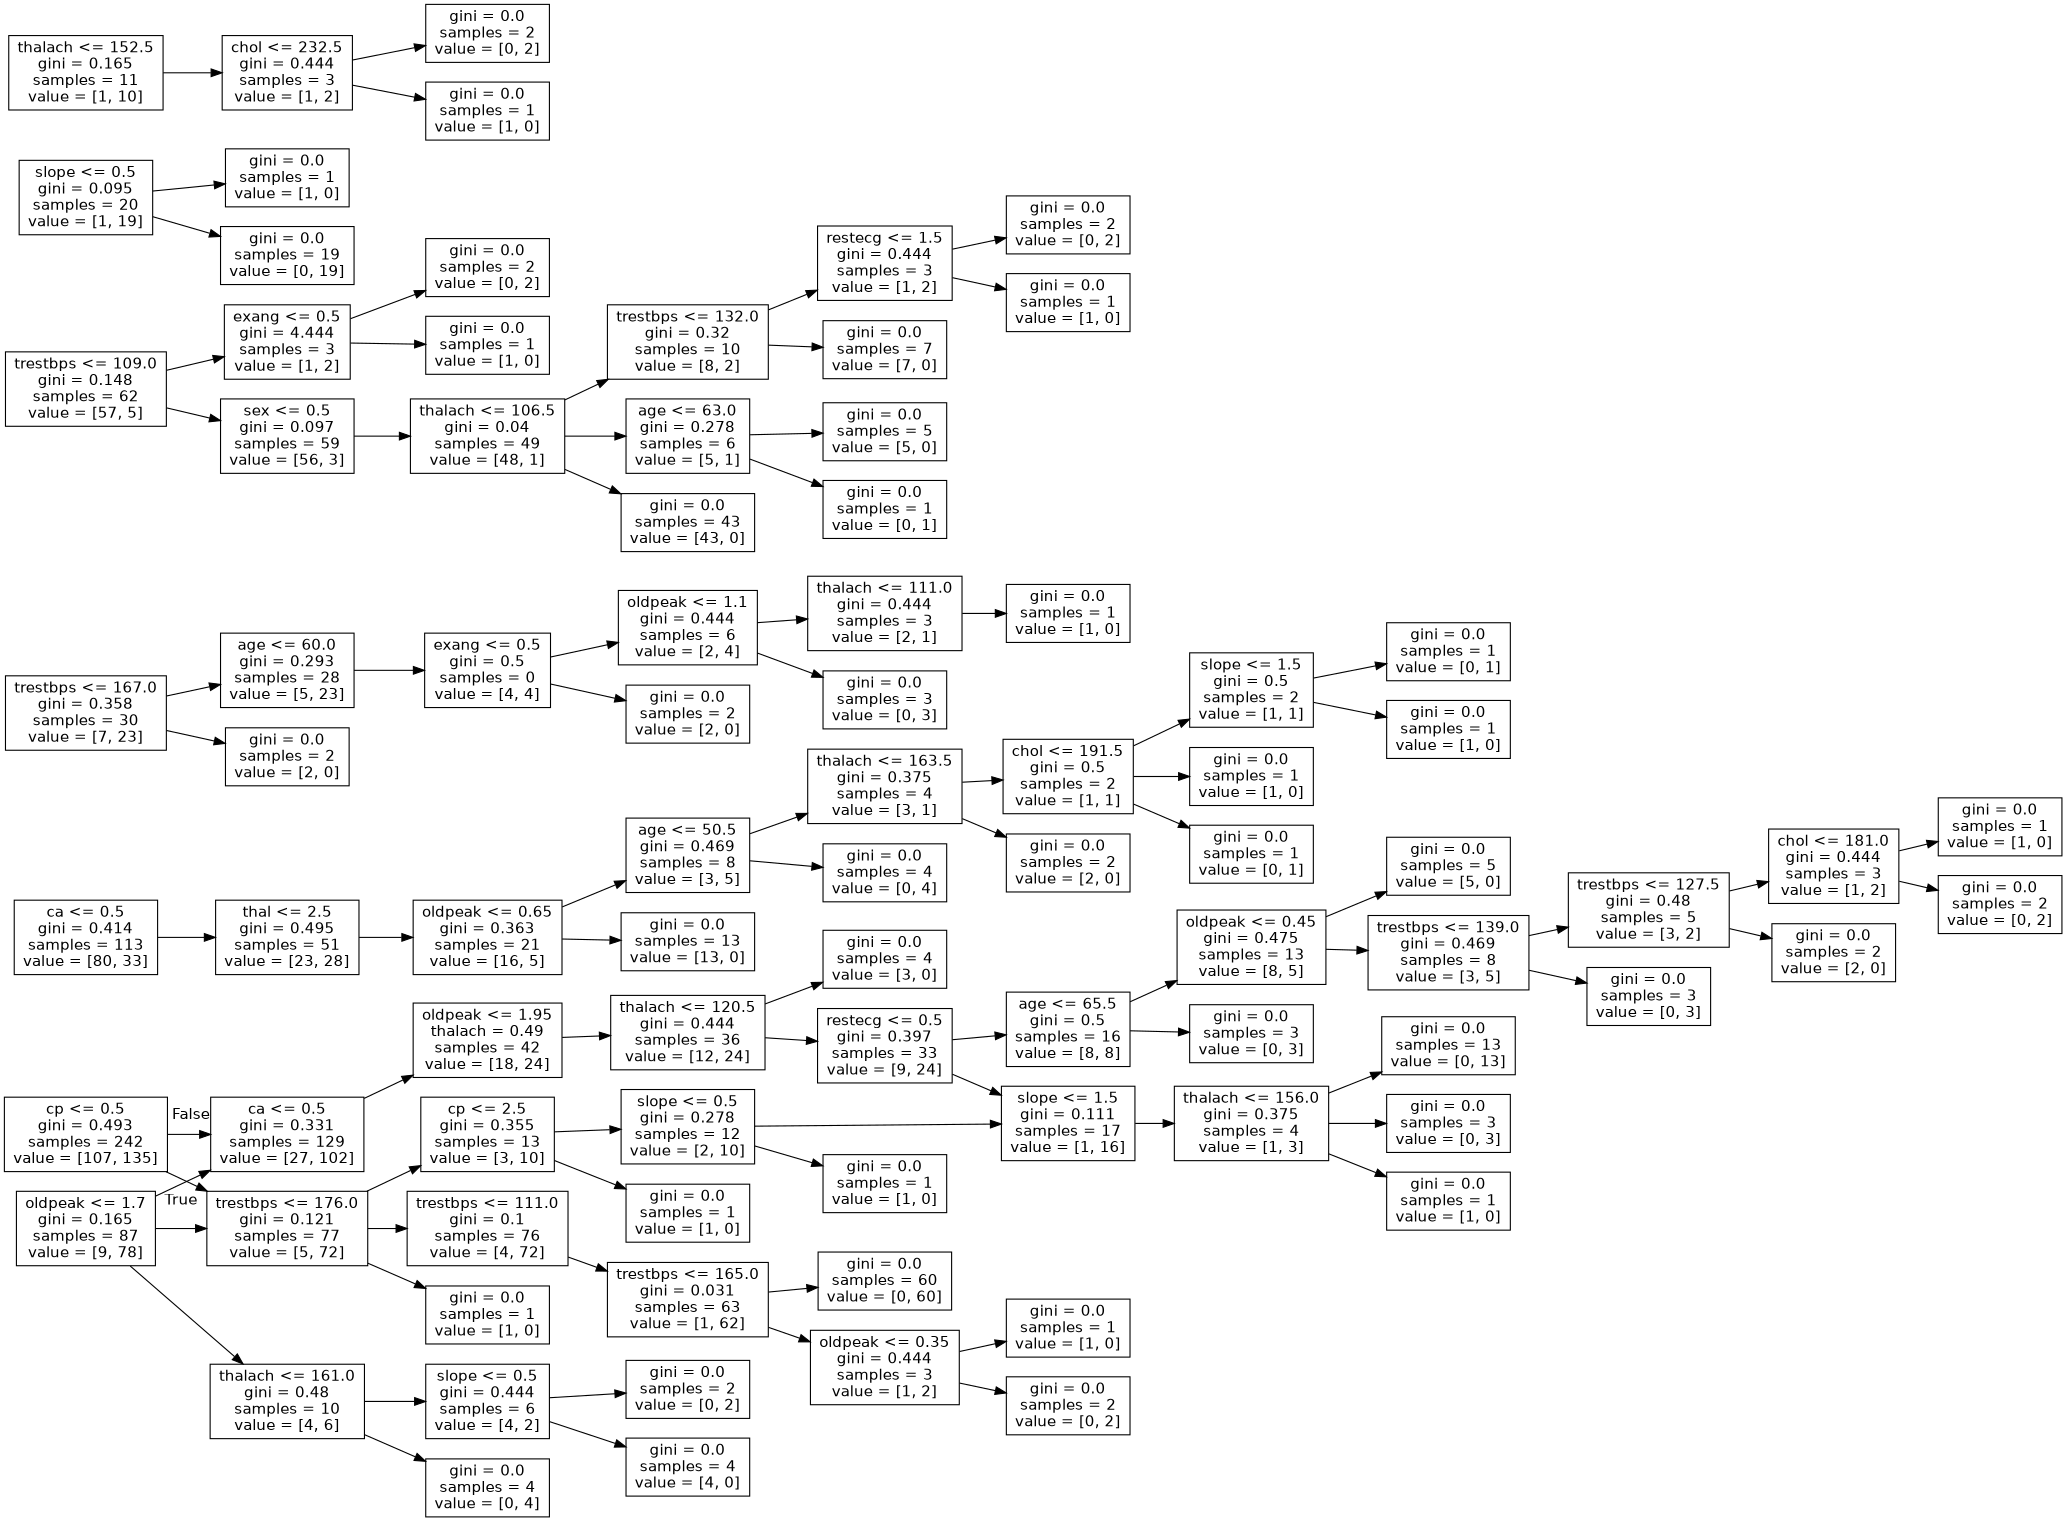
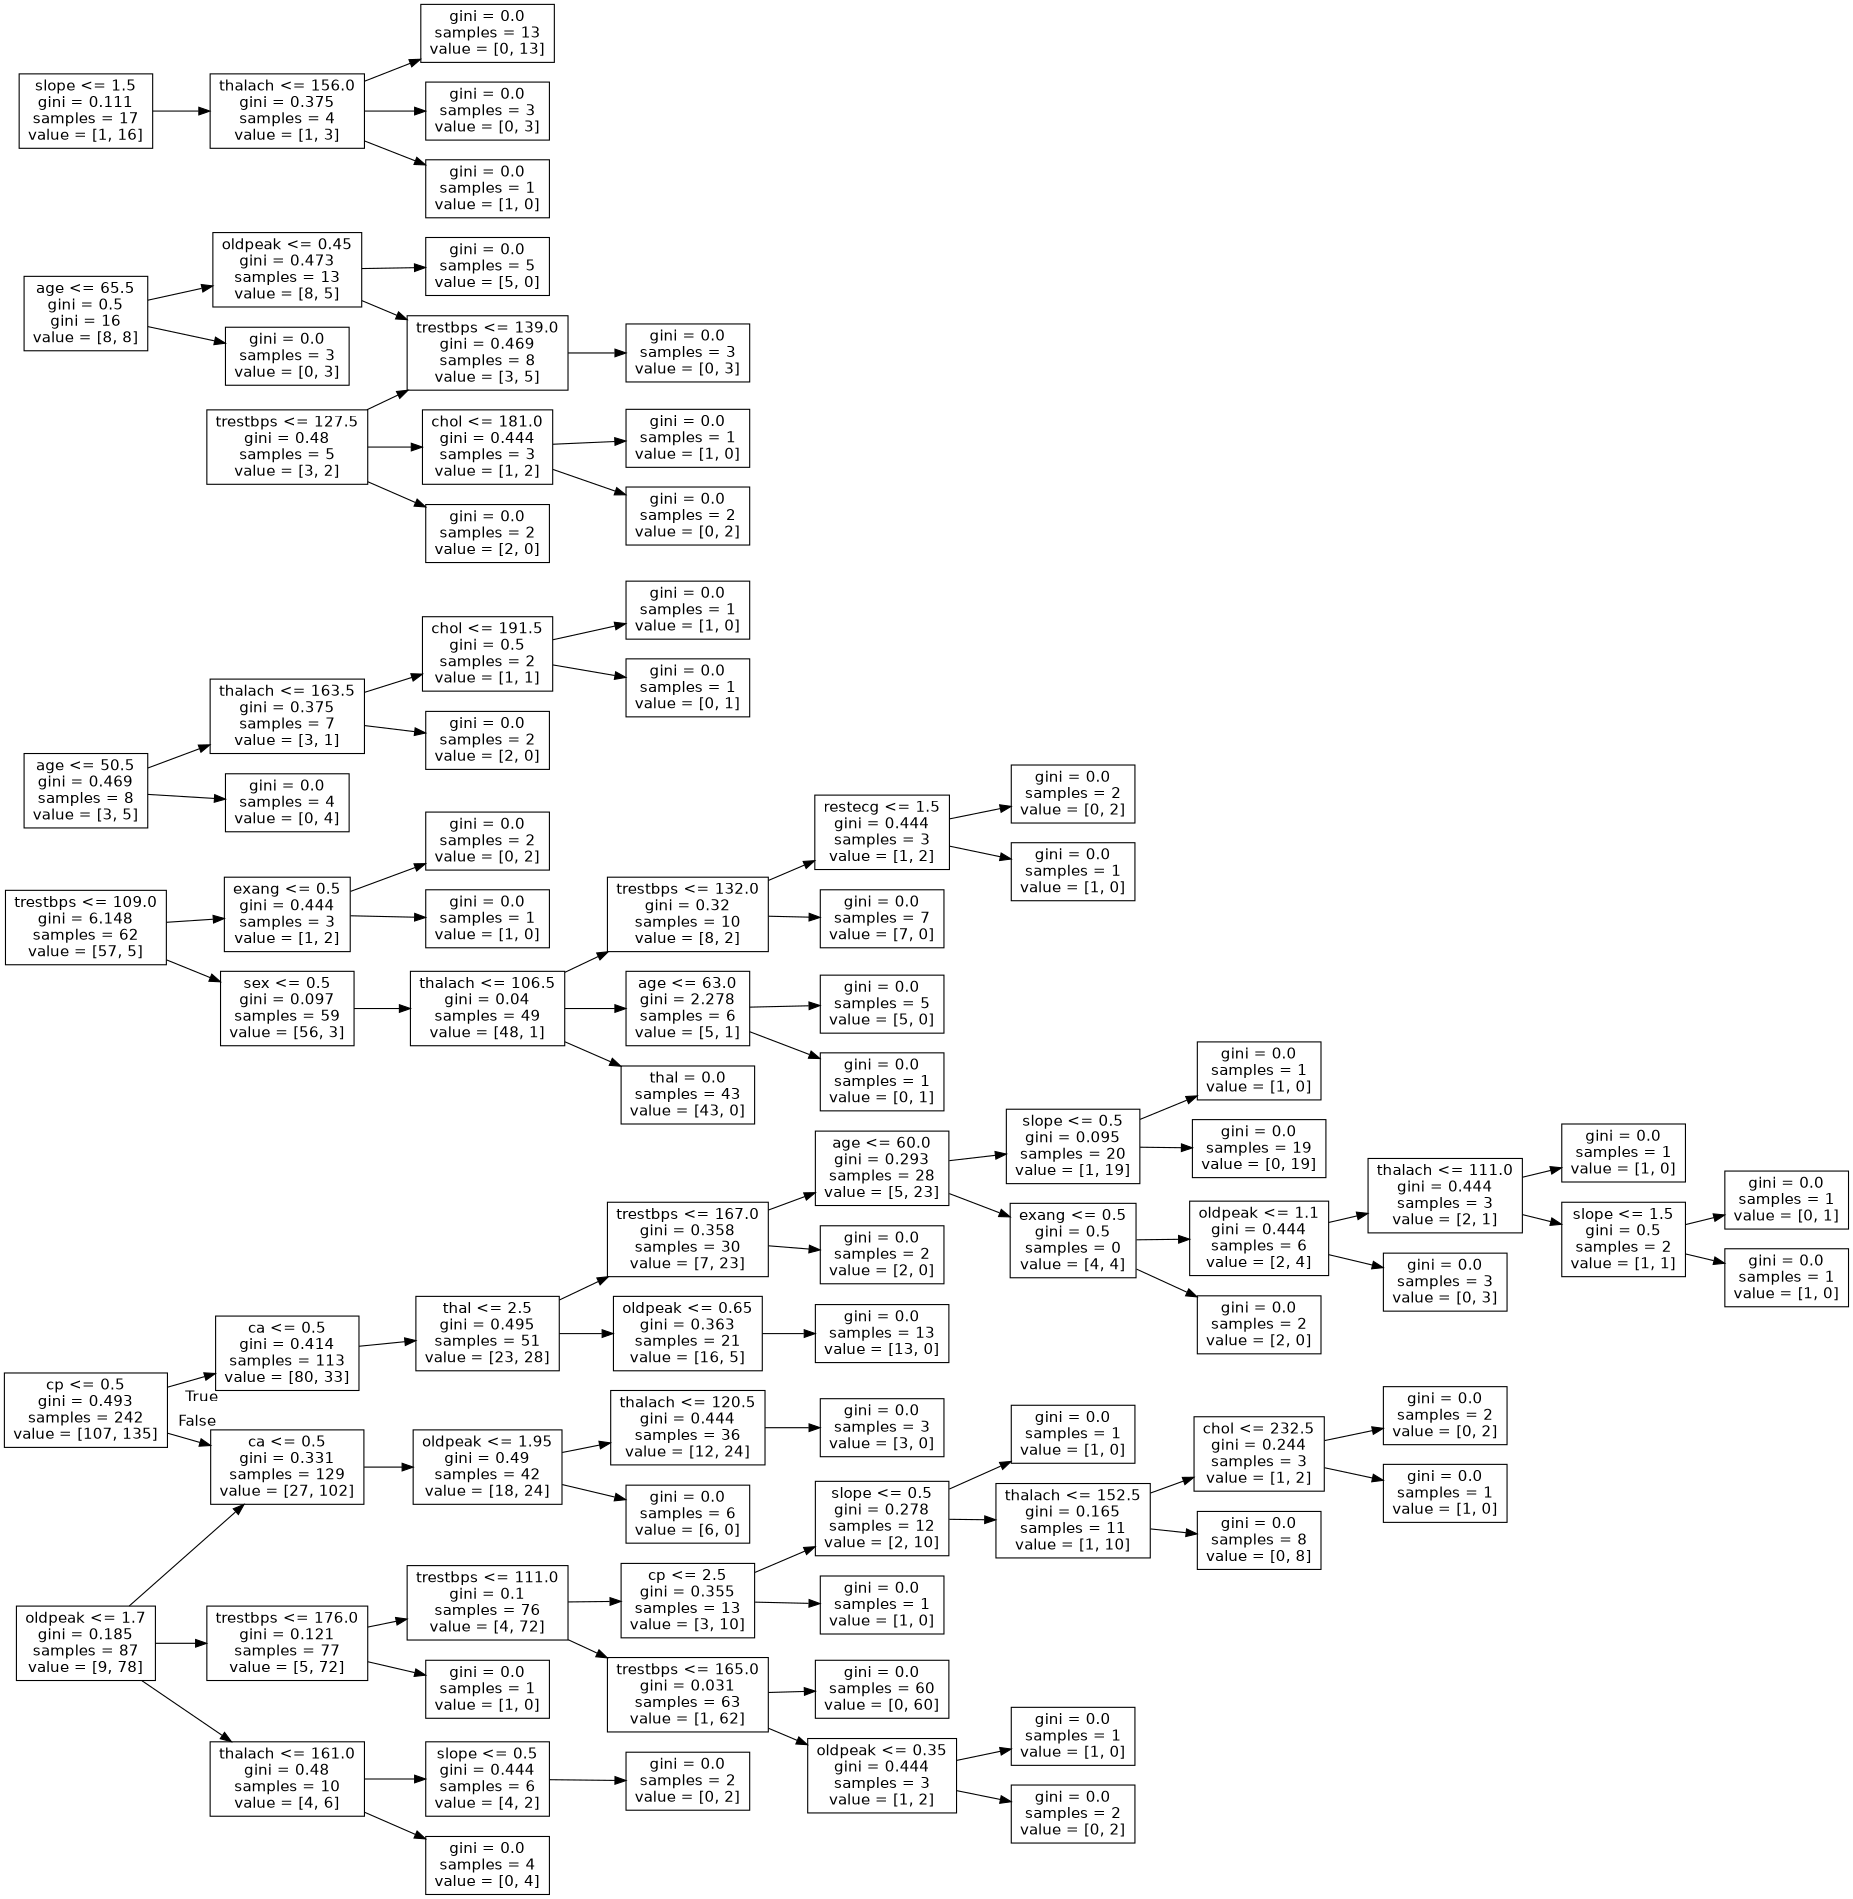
node "chol <= 232.5 gini = 0.444 samples = 3 value = [1, 2]": label "chol <= 232.5 gini = 0.444 samples = 3 value = [1, 2]" -> "chol <= 232.5 gini = 0.244 samples = 3 value = [1, 2]"
node "exang <= 0.5 gini = 4.444 samples = 3 value = [1, 2]": label "exang <= 0.5 gini = 4.444 samples = 3 value = [1, 2]" -> "exang <= 0.5 gini = 0.444 samples = 3 value = [1, 2]"
node "trestbps <= 109.0 gini = 0.148 samples = 62 value = [57, 5]": label "trestbps <= 109.0 gini = 0.148 samples = 62 value = [57, 5]" -> "trestbps <= 109.0 gini = 6.148 samples = 62 value = [57, 5]"
node "age <= 63.0 gini = 0.278 samples = 6 value = [5, 1]": label "age <= 63.0 gini = 0.278 samples = 6 value = [5, 1]" -> "age <= 63.0 gini = 2.278 samples = 6 value = [5, 1]"
node "gini = 0.0 samples = 43 value = [43, 0]": label "gini = 0.0 samples = 43 value = [43, 0]" -> "thal = 0.0 samples = 43 value = [43, 0]"
edge "chol <= 191.5 gini = 0.5 samples = 2 value = [1, 1]" -> "slope <= 1.5 gini = 0.5 samples = 2 value = [1, 1]": now "thalach <= 111.0 gini = 0.444 samples = 3 value = [2, 1]" -> "slope <= 1.5 gini = 0.5 samples = 2 value = [1, 1]"
node "thalach <= 163.5 gini = 0.375 samples = 4 value = [3, 1]": label "thalach <= 163.5 gini = 0.375 samples = 4 value = [3, 1]" -> "thalach <= 163.5 gini = 0.375 samples = 7 value = [3, 1]"
edge "oldpeak <= 0.65 gini = 0.363 samples = 21 value = [16, 5]" -> "age <= 50.5 gini = 0.469 samples = 8 value = [3, 5]": removed
edge "trestbps <= 139.0 gini = 0.469 samples = 8 value = [3, 5]" -> "trestbps <= 127.5 gini = 0.48 samples = 5 value = [3, 2]": reversed
node "oldpeak <= 0.45 gini = 0.475 samples = 13 value = [8, 5]": label "oldpeak <= 0.45 gini = 0.475 samples = 13 value = [8, 5]" -> "oldpeak <= 0.45 gini = 0.473 samples = 13 value = [8, 5]"
node "gini = 0.0 samples = 4 value = [3, 0]": label "gini = 0.0 samples = 4 value = [3, 0]" -> "gini = 0.0 samples = 3 value = [3, 0]"
node "age <= 65.5 gini = 0.5 samples = 16 value = [8, 8]": label "age <= 65.5 gini = 0.5 samples = 16 value = [8, 8]" -> "age <= 65.5 gini = 0.5 gini = 16 value = [8, 8]"
node "oldpeak <= 1.95 thalach = 0.49 samples = 42 value = [18, 24]": label "oldpeak <= 1.95 thalach = 0.49 samples = 42 value = [18, 24]" -> "oldpeak <= 1.95 gini = 0.49 samples = 42 value = [18, 24]"
node "restecg <= 0.5 gini = 0.397 samples = 33 value = [9, 24]": removed
edge "slope <= 0.5 gini = 0.278 samples = 12 value = [2, 10]" -> "slope <= 1.5 gini = 0.111 samples = 17 value = [1, 16]": now "slope <= 0.5 gini = 0.278 samples = 12 value = [2, 10]" -> "thalach <= 152.5 gini = 0.165 samples = 11 value = [1, 10]"
edge "age <= 60.0 gini = 0.293 samples = 28 value = [5, 23]" -> "slope <= 0.5 gini = 0.095 samples = 20 value = [1, 19]": added
edge "cp <= 0.5 gini = 0.493 samples = 242 value = [107, 135]" -> "trestbps <= 176.0 gini = 0.121 samples = 77 value = [5, 72]": now "cp <= 0.5 gini = 0.493 samples = 242 value = [107, 135]" -> "ca <= 0.5 gini = 0.414 samples = 113 value = [80, 33]"
edge "trestbps <= 176.0 gini = 0.121 samples = 77 value = [5, 72]" -> "cp <= 2.5 gini = 0.355 samples = 13 value = [3, 10]": now "trestbps <= 111.0 gini = 0.1 samples = 76 value = [4, 72]" -> "cp <= 2.5 gini = 0.355 samples = 13 value = [3, 10]"
node "oldpeak <= 1.7 gini = 0.165 samples = 87 value = [9, 78]": label "oldpeak <= 1.7 gini = 0.165 samples = 87 value = [9, 78]" -> "oldpeak <= 1.7 gini = 0.185 samples = 87 value = [9, 78]"
edge "thal <= 2.5 gini = 0.495 samples = 51 value = [23, 28]" -> "trestbps <= 167.0 gini = 0.358 samples = 30 value = [7, 23]": added
node "gini = 0.0 samples = 4 value = [4, 0]": removed
node "gini = 0.0 samples = 6 value = [6, 0]": added
node "gini = 0.0 samples = 8 value = [0, 8]": added
